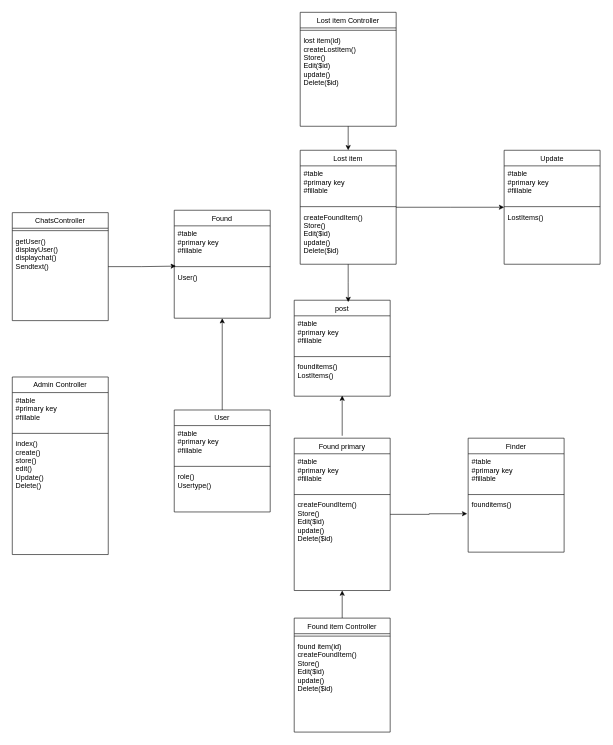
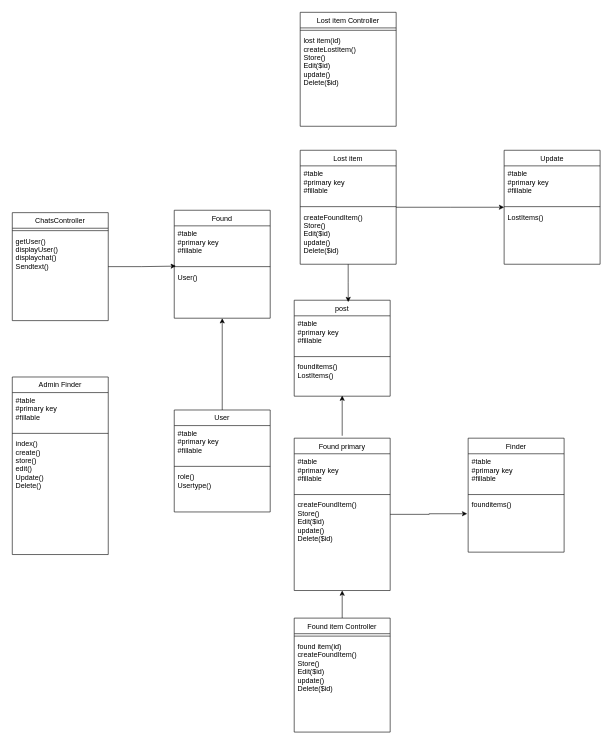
edge "Lost item Controller" -> "Lost item": removed
node "Admin Controller": label "Admin Controller" -> "Admin Finder"
